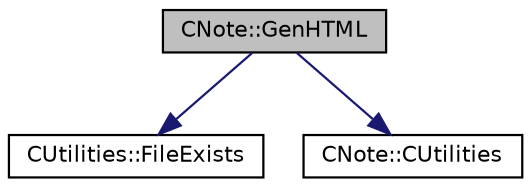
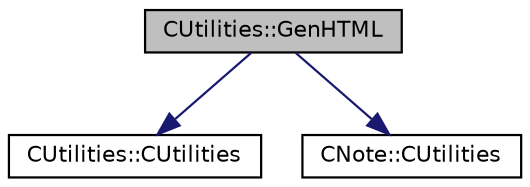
node "CNote::GenHTML": label "CNote::GenHTML" -> "CUtilities::GenHTML"
node "CUtilities::FileExists": label "CUtilities::FileExists" -> "CUtilities::CUtilities"
